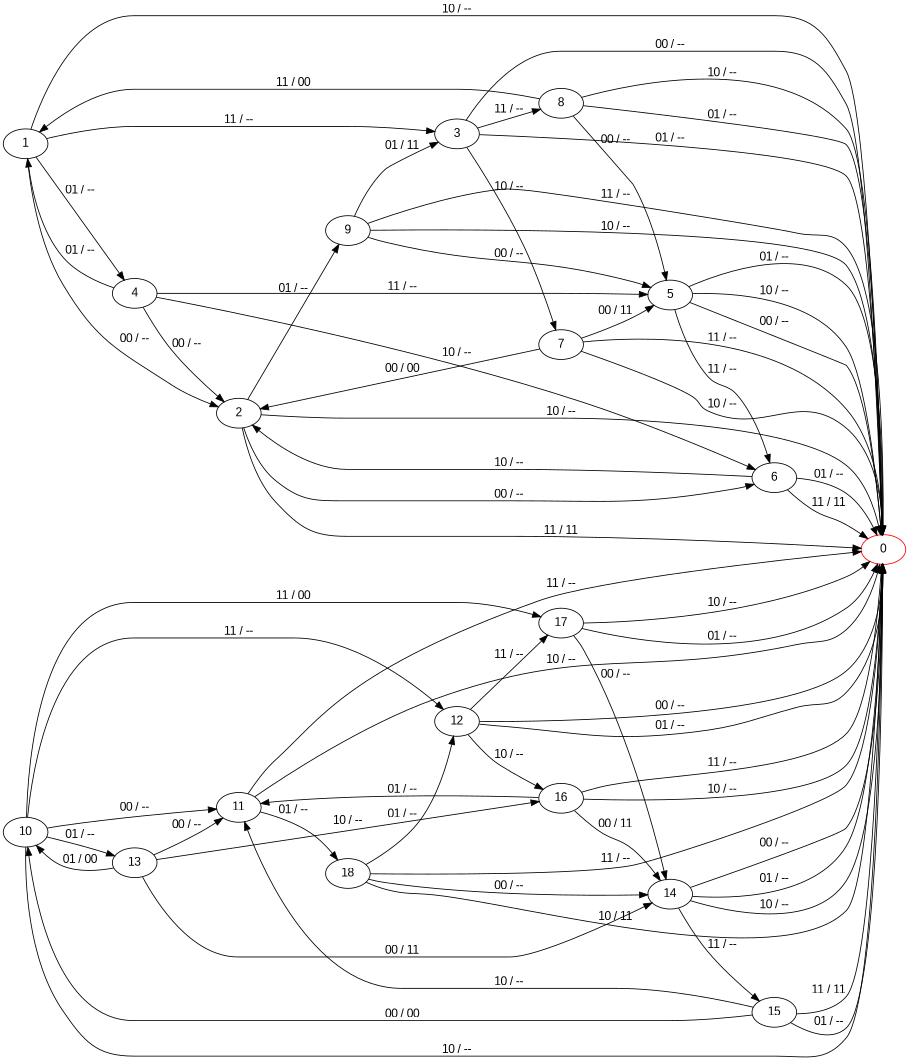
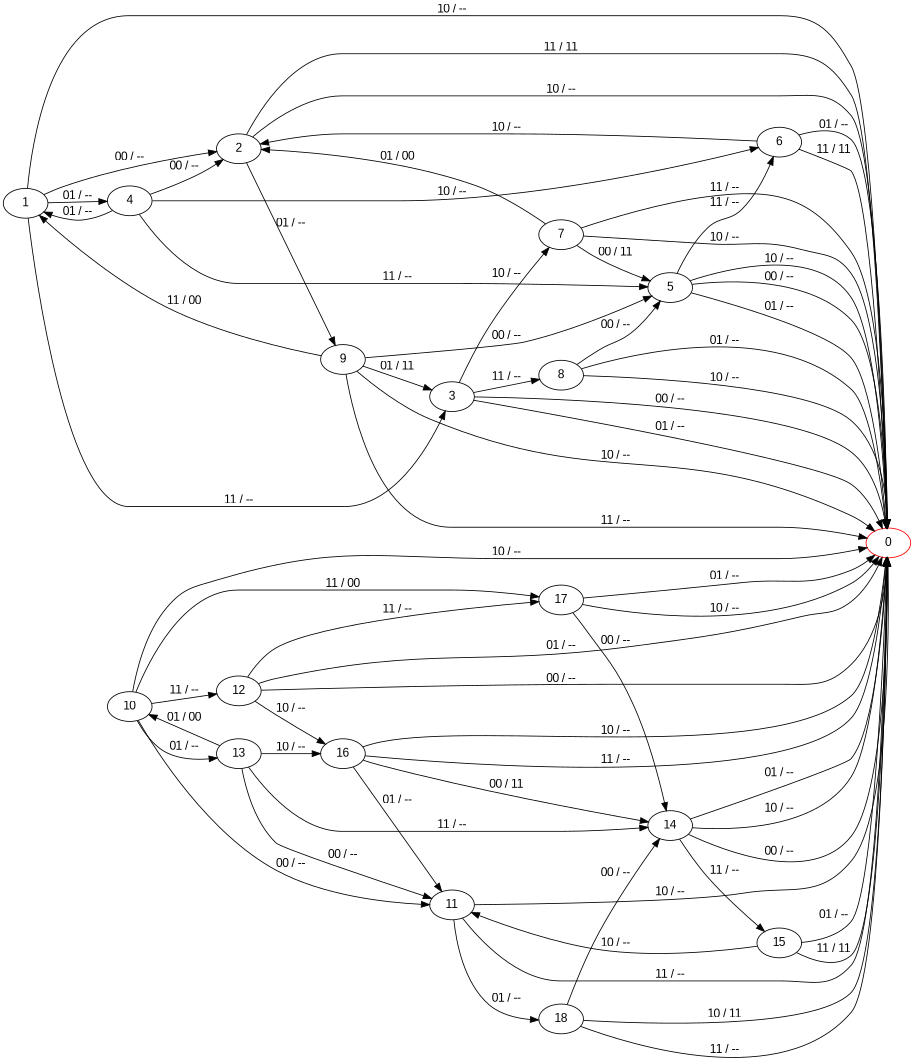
edge "8" -> "1": now "9" -> "1"
edge "7" -> "2": label "00 / 00" -> "01 / 00"
edge "2" -> "6": removed, label "00 / --"
edge "18" -> "12": removed, label "01 / --"
edge "13" -> "14": label "00 / 11" -> "11 / --"
edge "15" -> "10": removed, label "00 / 00"
